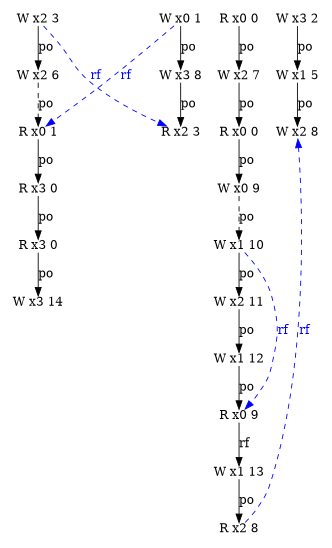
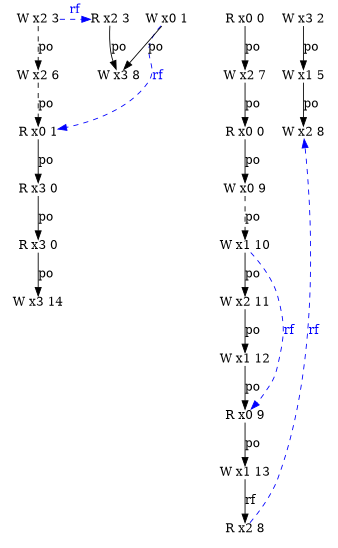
edge "W x2 3" -> "W x2 6": style solid -> dashed
edge "W x3 8" -> "R x2 3": reversed
edge "R x0 9" -> "W x1 13": label "rf" -> "po"
edge "W x1 13" -> "R x2 8": label "po" -> "rf"
